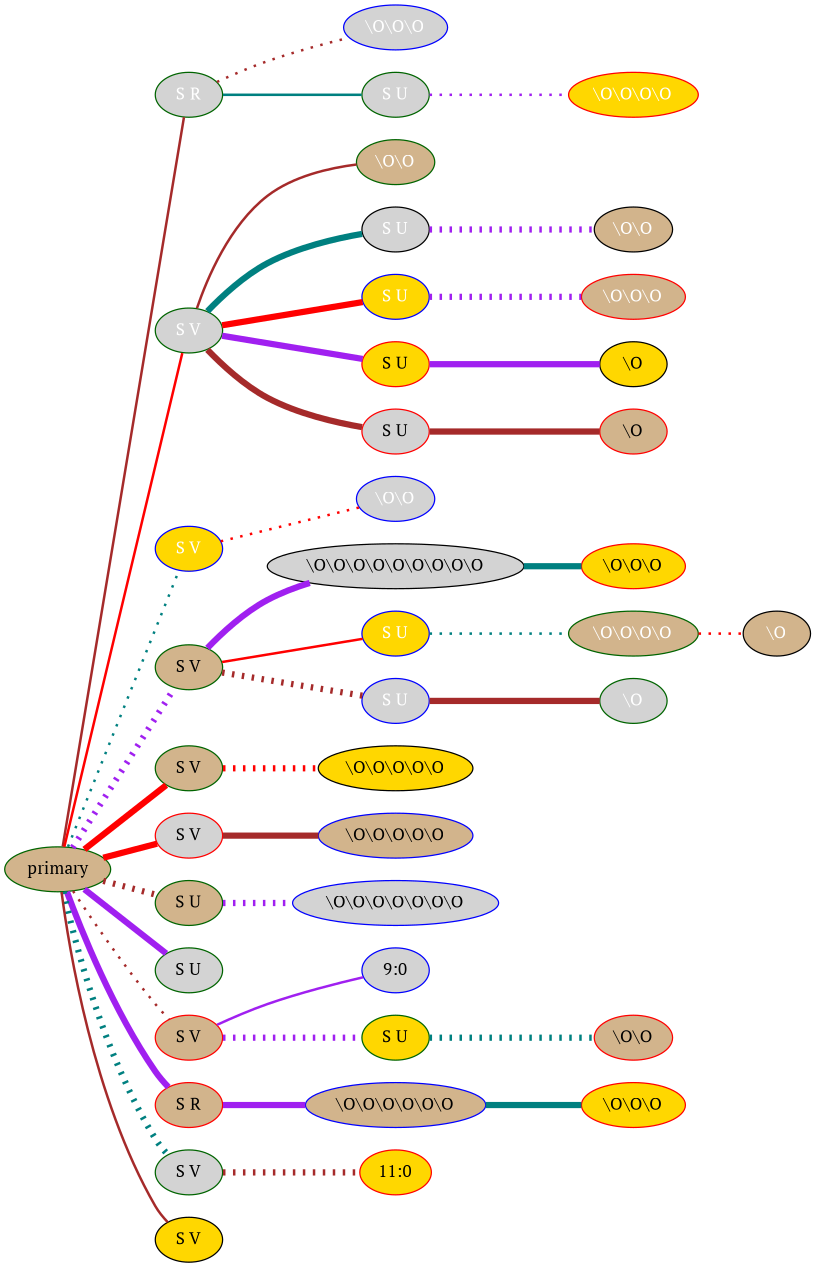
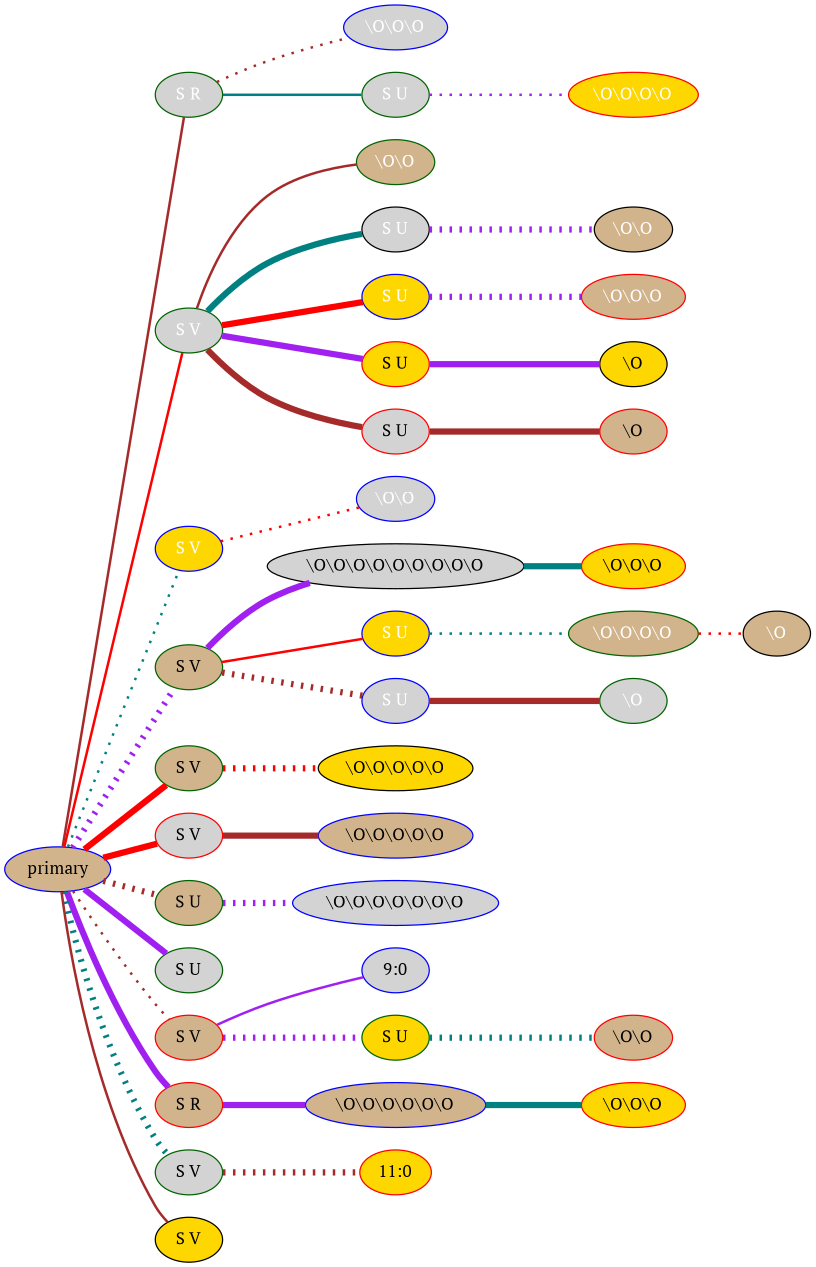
node "primary": color darkgreen -> blue
